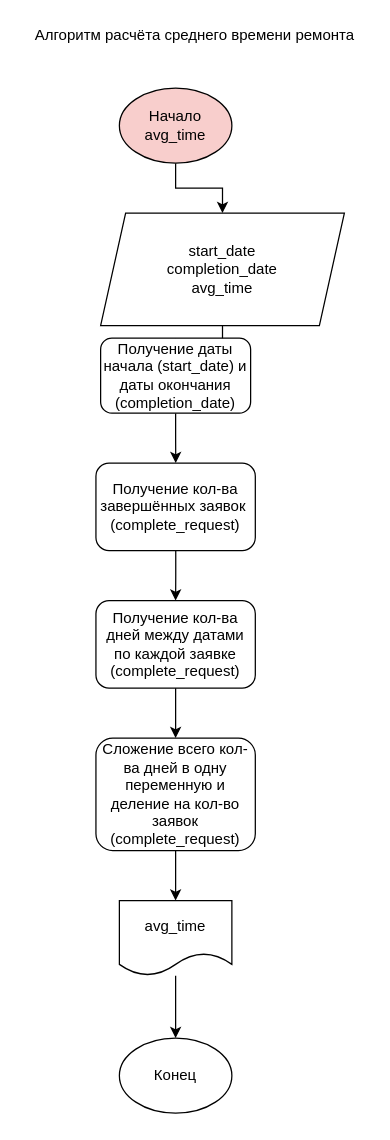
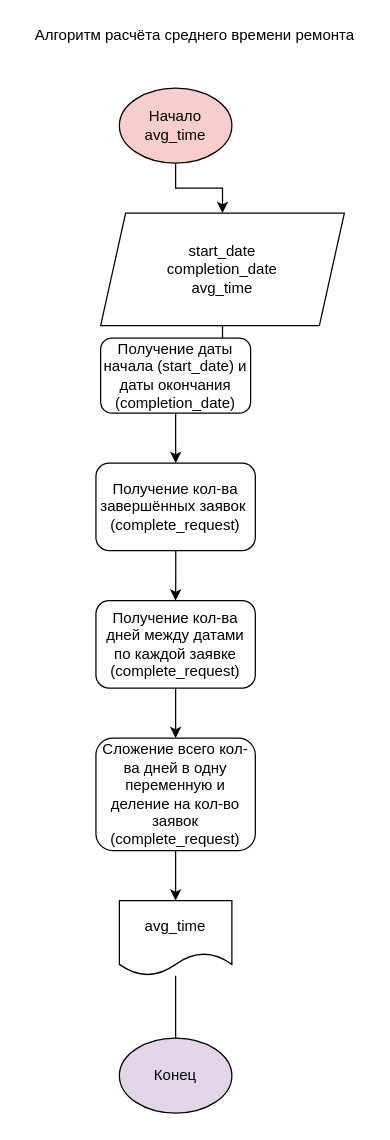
edge "avg_time" -> "Конец": arrowhead classic -> none
node "Конец": fillcolor #ffffff -> #e1d5e7
